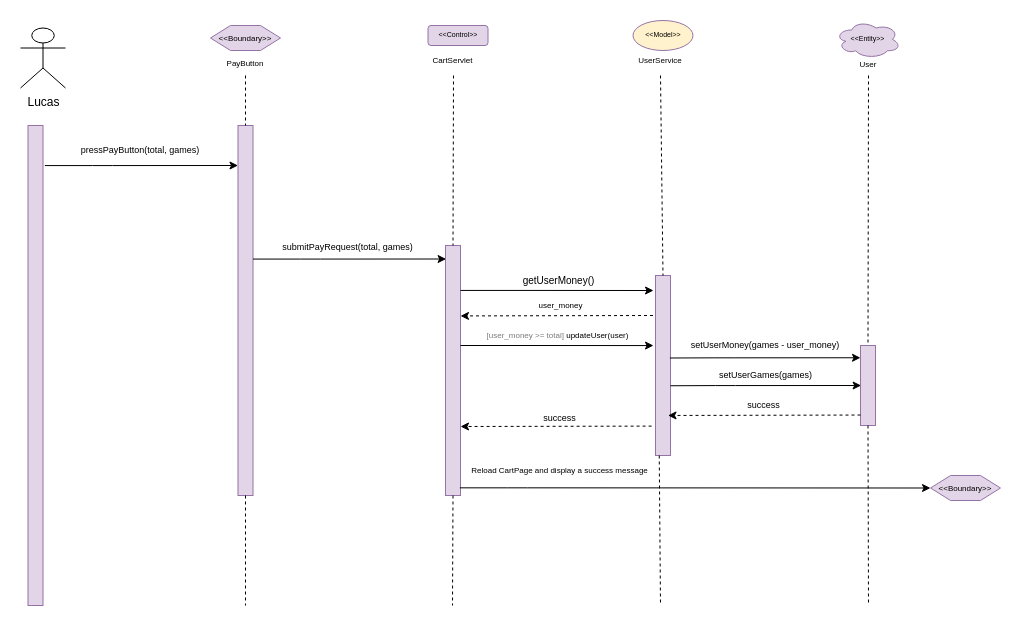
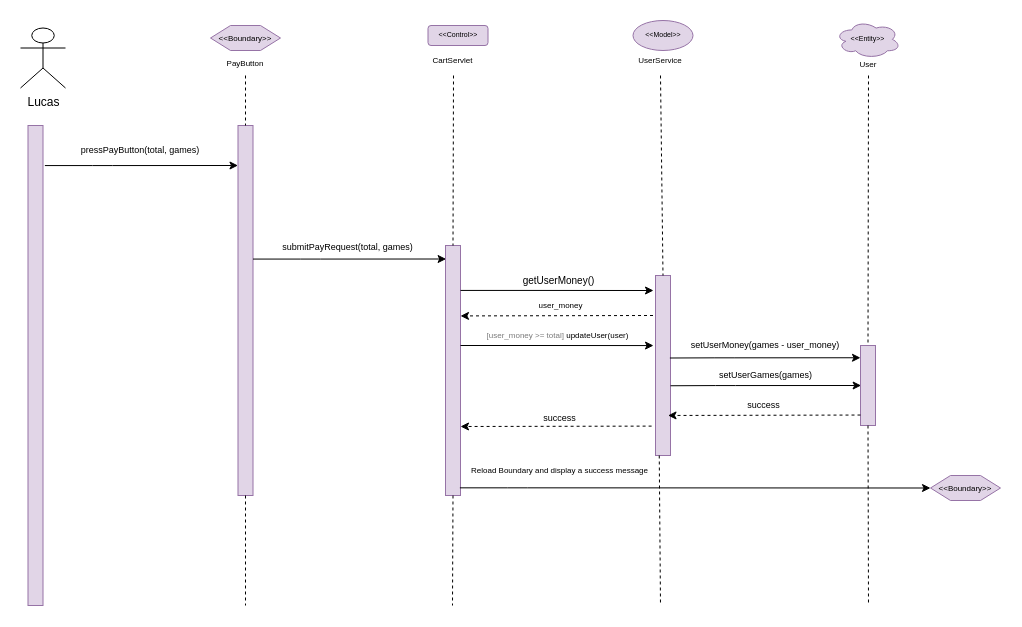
node "<<Model>>": fillcolor #fff2cc -> #e1d5e7
node "Reload CartPage and display a success message": label "Reload CartPage and display a success message" -> "Reload Boundary and display a success message"
